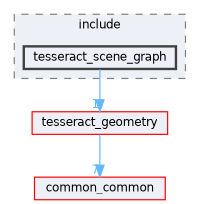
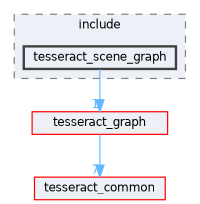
node "tesseract_geometry": label "tesseract_geometry" -> "tesseract_graph"
node "common_common": label "common_common" -> "tesseract_common"
